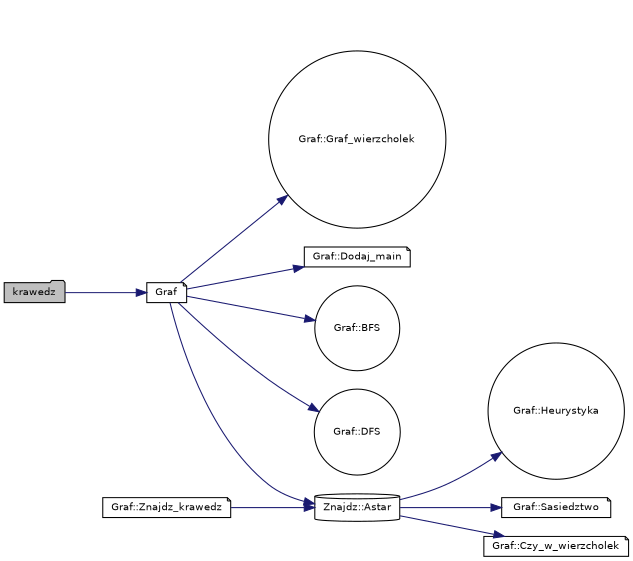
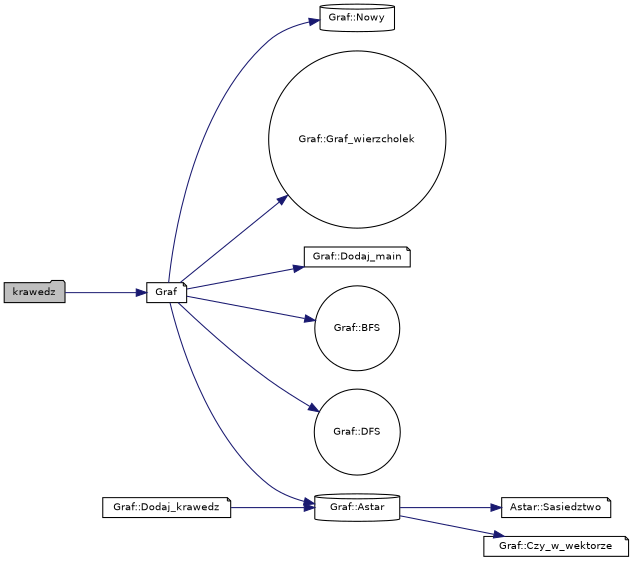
node "Graf::Nowy": added
node "Graf::Heurystyka": removed
node "Graf::Znajdz_krawedz": label "Graf::Znajdz_krawedz" -> "Graf::Dodaj_krawedz"
node "Znajdz::Astar": label "Znajdz::Astar" -> "Graf::Astar"
node "Graf::Sasiedztwo": label "Graf::Sasiedztwo" -> "Astar::Sasiedztwo"
node "Graf::Czy_w_wierzcholek": label "Graf::Czy_w_wierzcholek" -> "Graf::Czy_w_wektorze"
